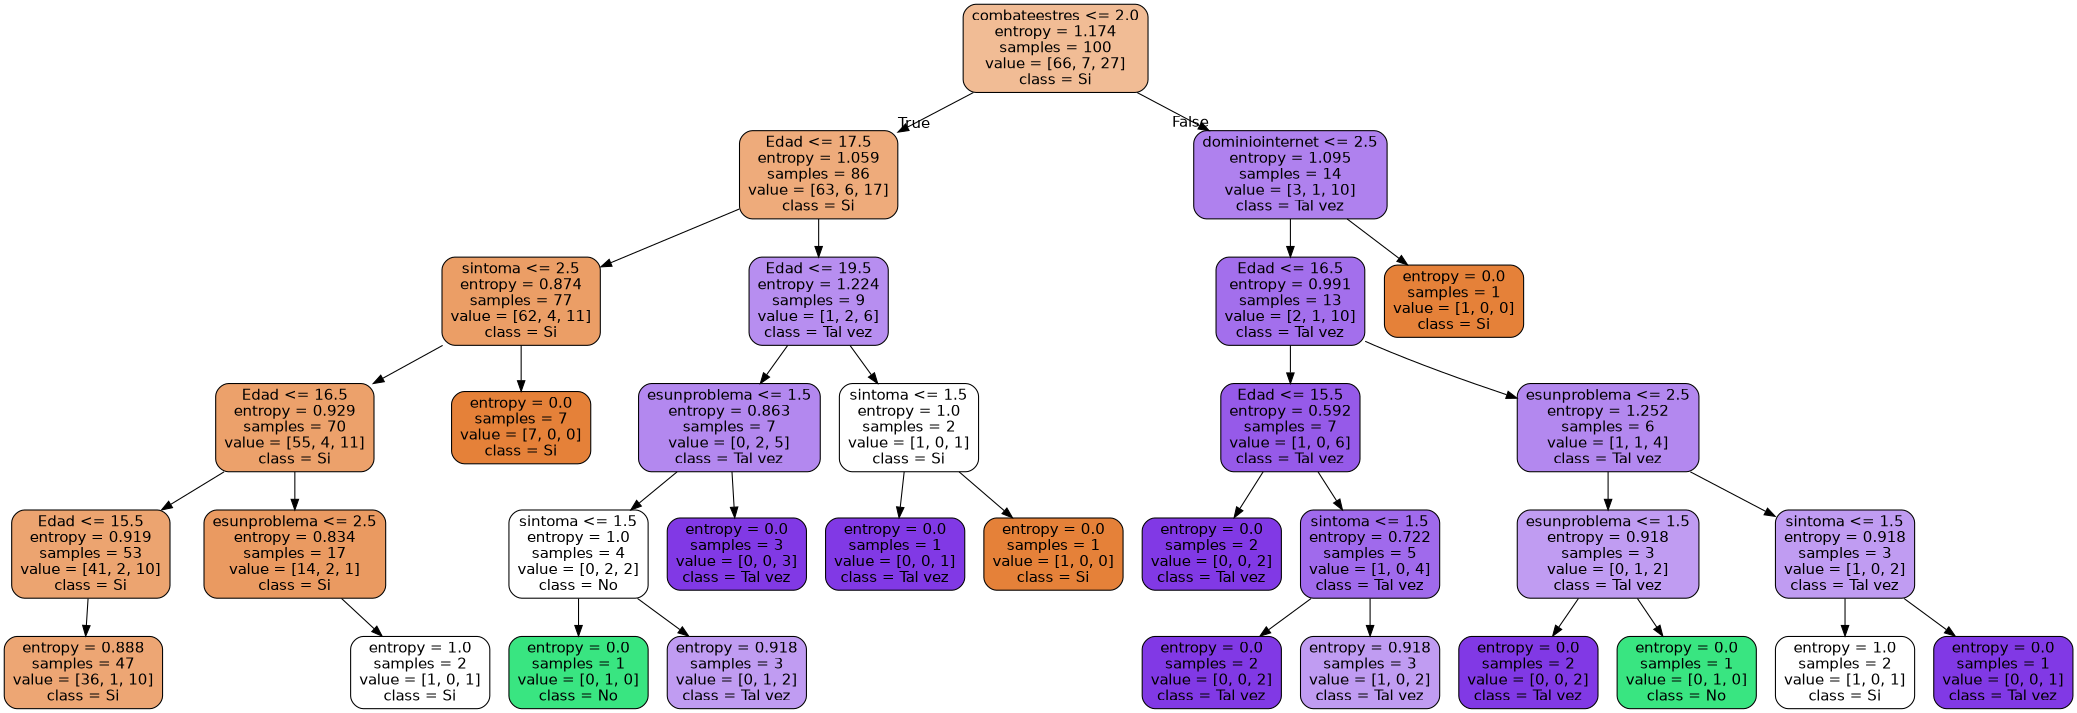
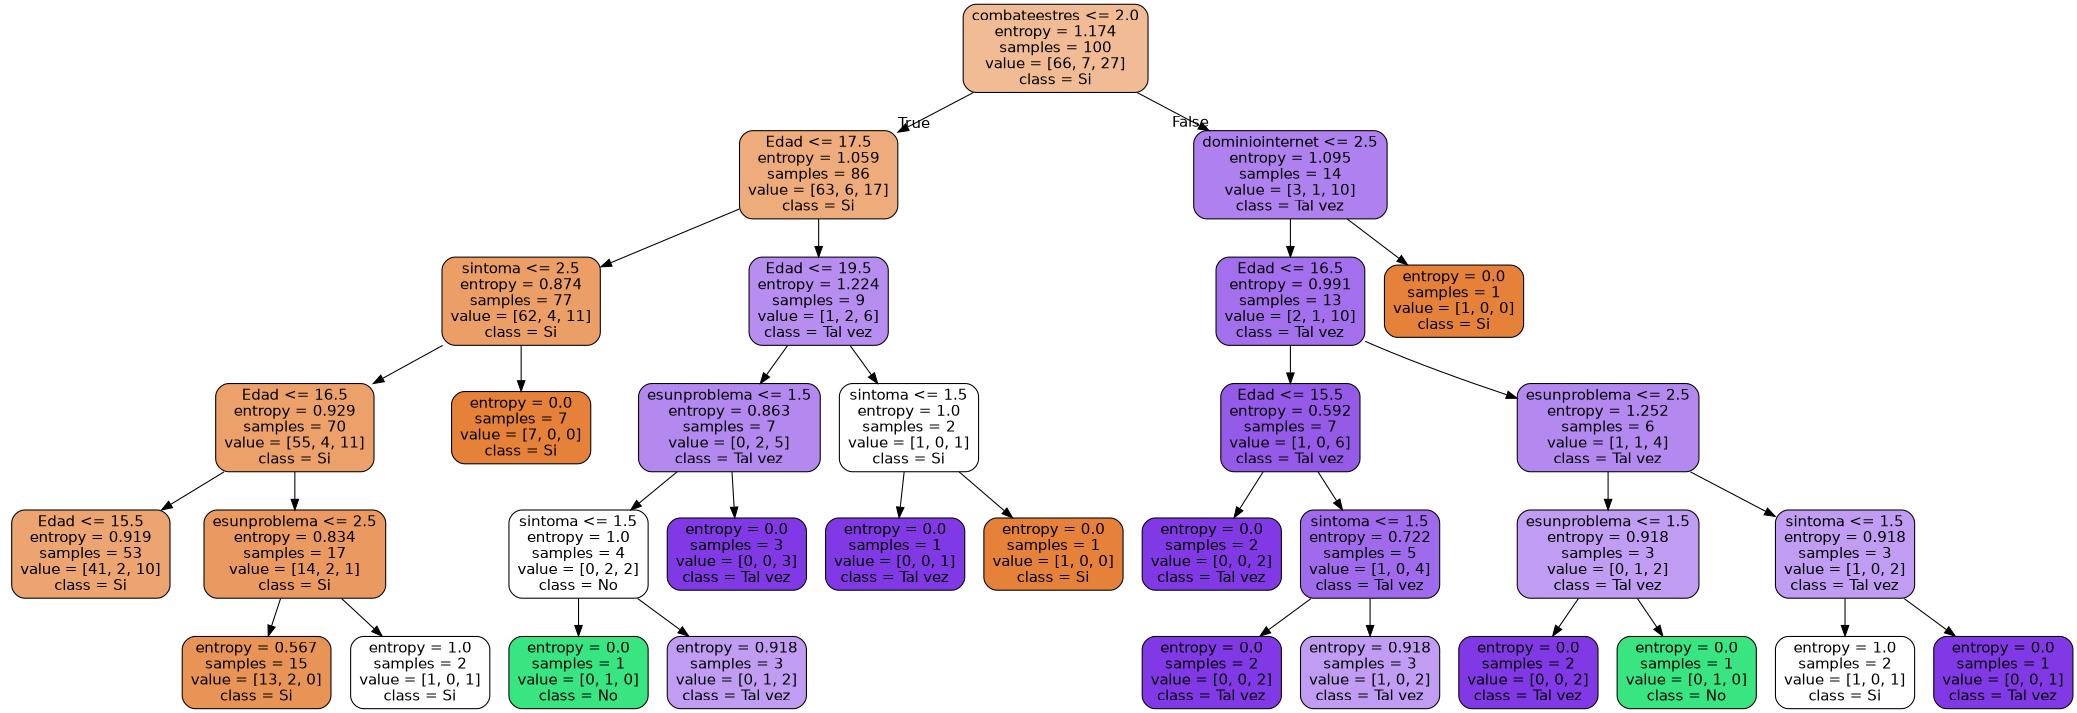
node "entropy = 0.888 samples = 47 value = [36, 1, 10] class = Si": removed
node "entropy = 0.567 samples = 15 value = [13, 2, 0] class = Si": added
